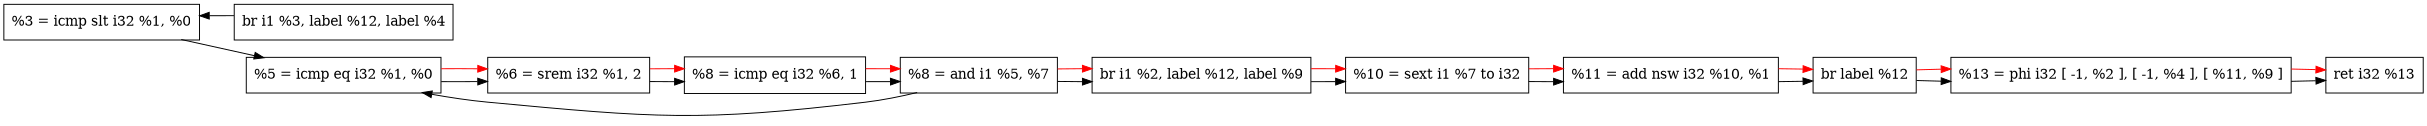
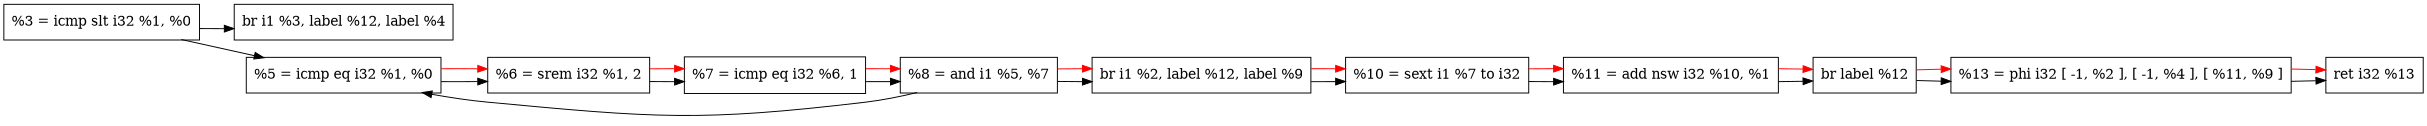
edge "br i1 %3, label %12, label %4" -> "%3 = icmp slt i32 %1, %0": reversed
node "%8 = icmp eq i32 %6, 1": label "%8 = icmp eq i32 %6, 1" -> "%7 = icmp eq i32 %6, 1"
